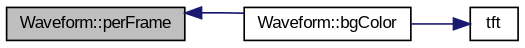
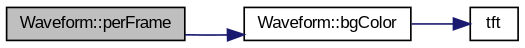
edge "Waveform::bgColor" -> "Waveform::perFrame": reversed
